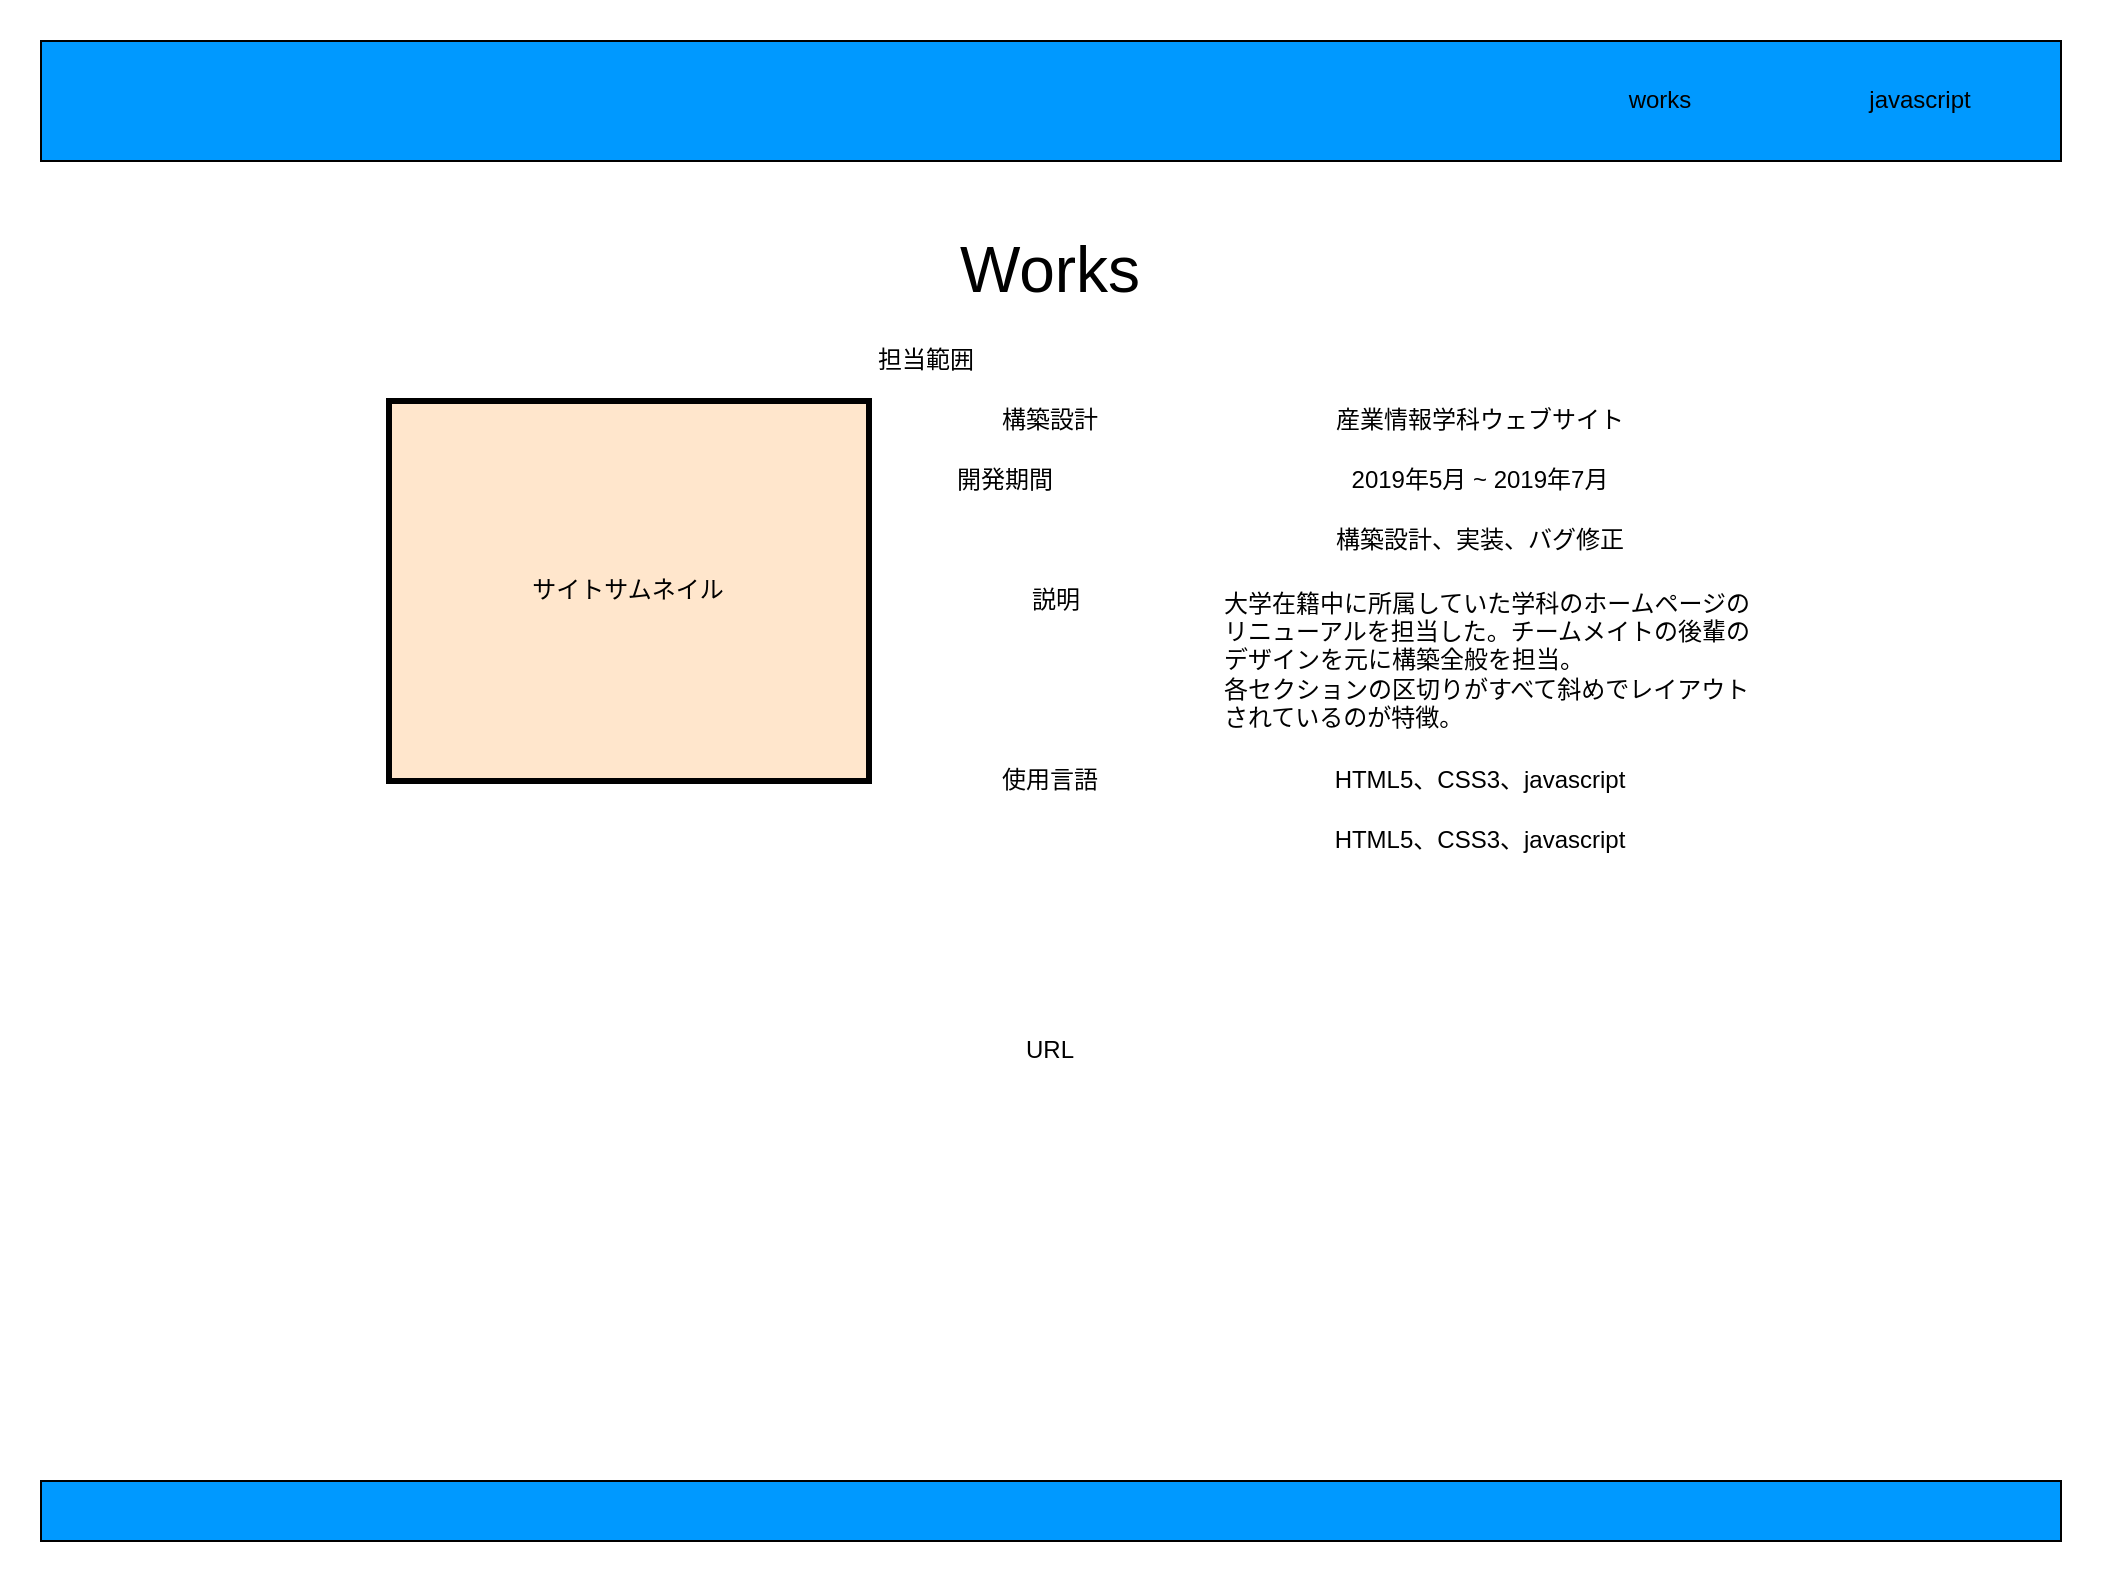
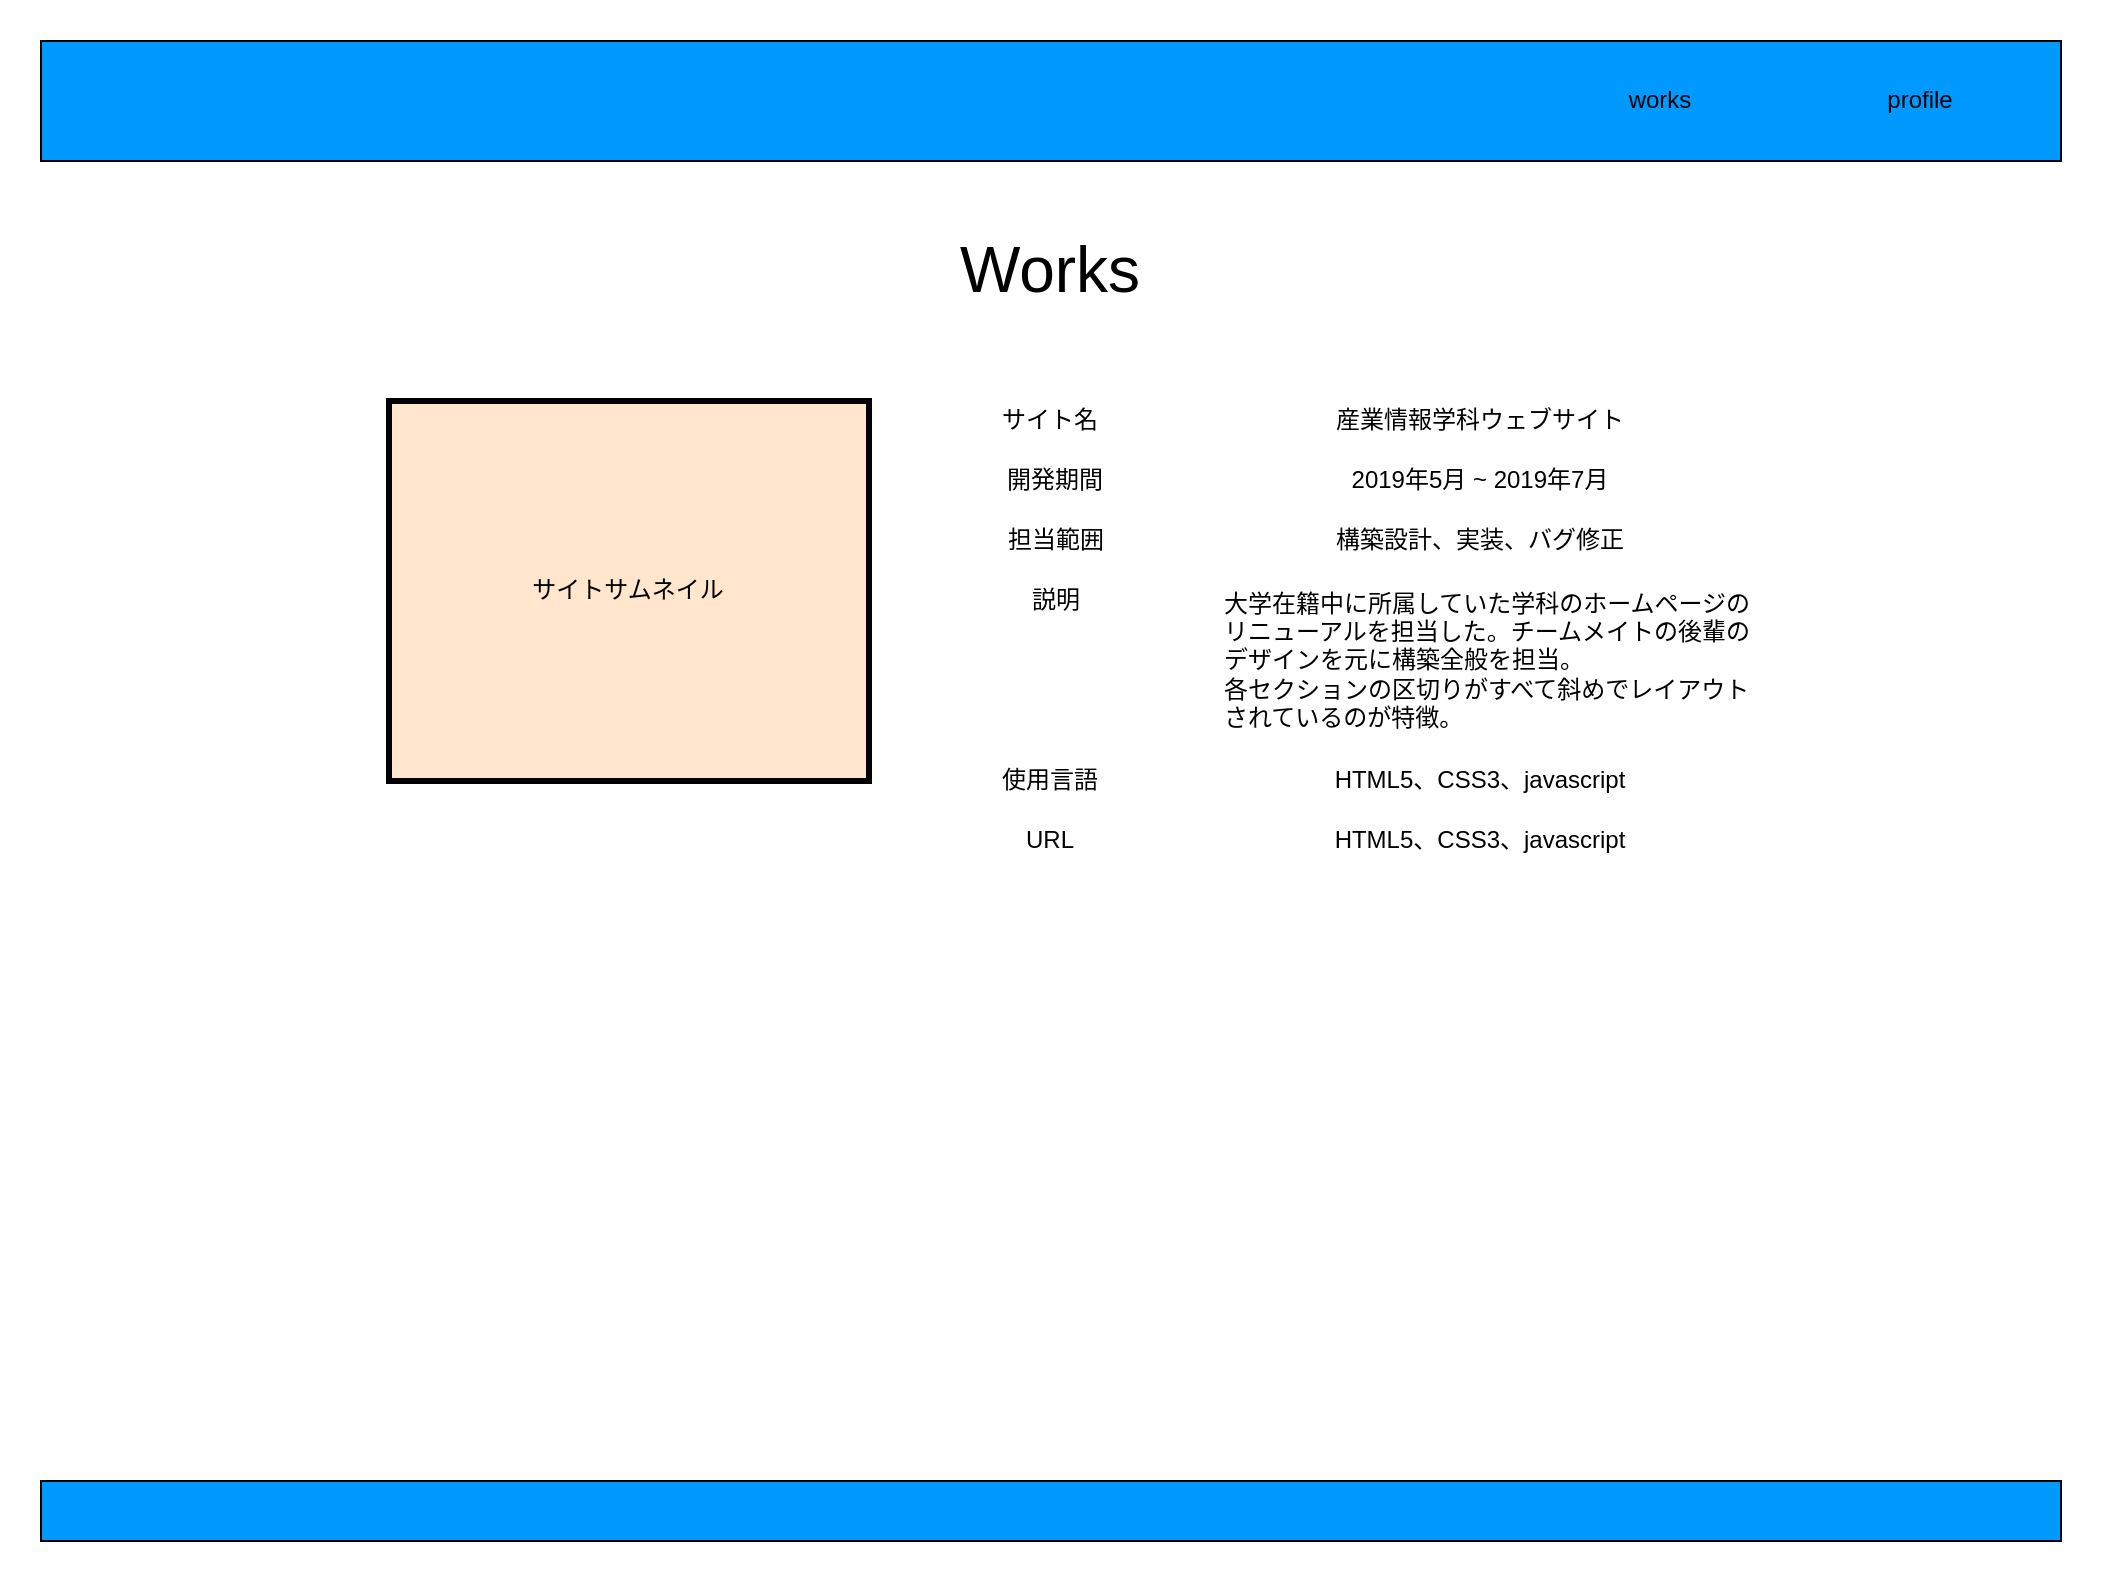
node "javascript": label "javascript" -> "profile"
node "担当範囲": moved (926, 361) -> (1056, 541)
node "構築設計": label "構築設計" -> "サイト名"
node "開発期間": moved (1006, 481) -> (1056, 481)
node "URL": moved (1051, 1051) -> (1051, 841)
